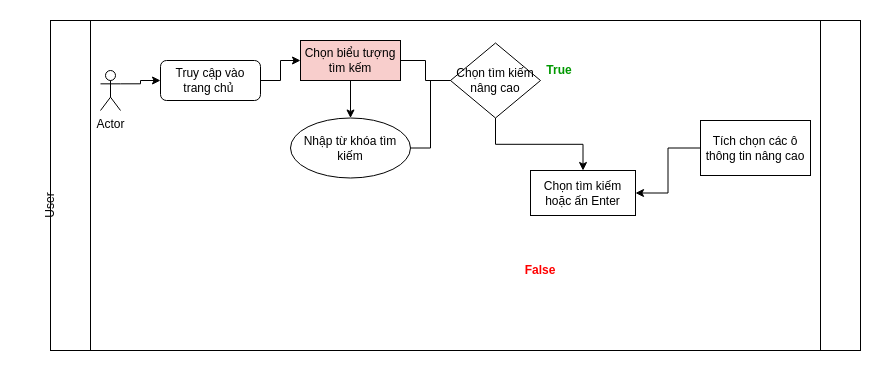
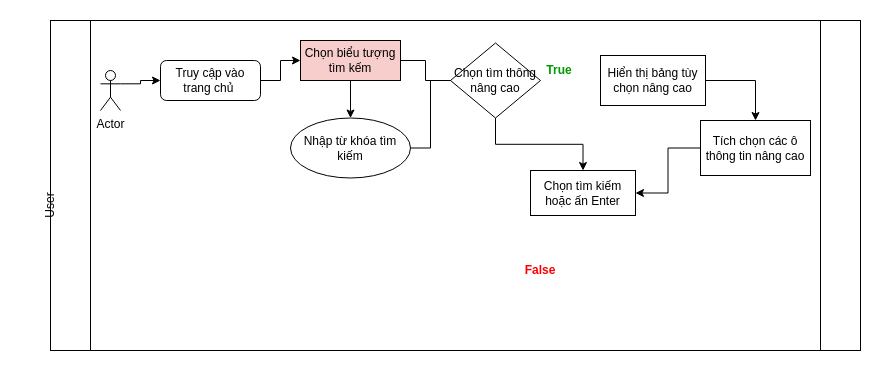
node "Chọn tìm kiếm nâng cao": label "Chọn tìm kiếm nâng cao" -> "Chọn tìm thông nâng cao"
node "Hiển thị bảng tùy chọn nâng cao": added
edge "Hiển thị bảng tùy chọn nâng cao" -> "Tích chọn các ô thông tin nâng cao": added
